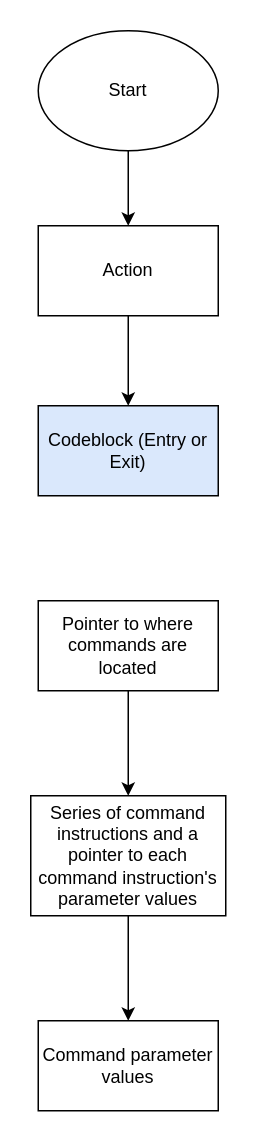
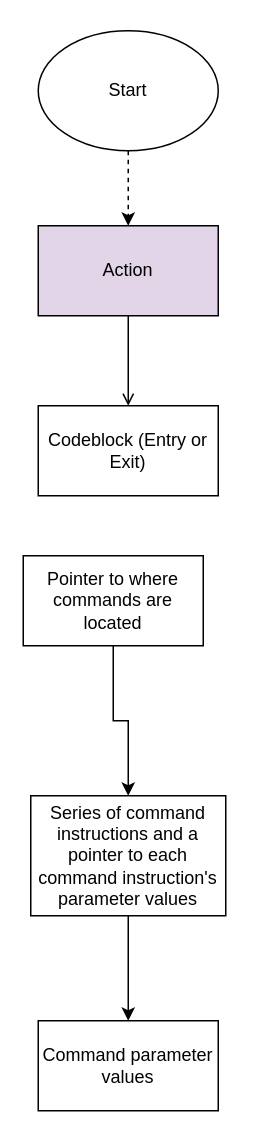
edge "Start" -> "Action": style solid -> dashed
node "Action": fillcolor #ffffff -> #e1d5e7
edge "Action" -> "Codeblock (Entry or Exit)": arrowhead classic -> open
node "Codeblock (Entry or Exit)": fillcolor #dae8fc -> #ffffff
node "Pointer to where commands are located": moved (128, 646) -> (113, 601)
